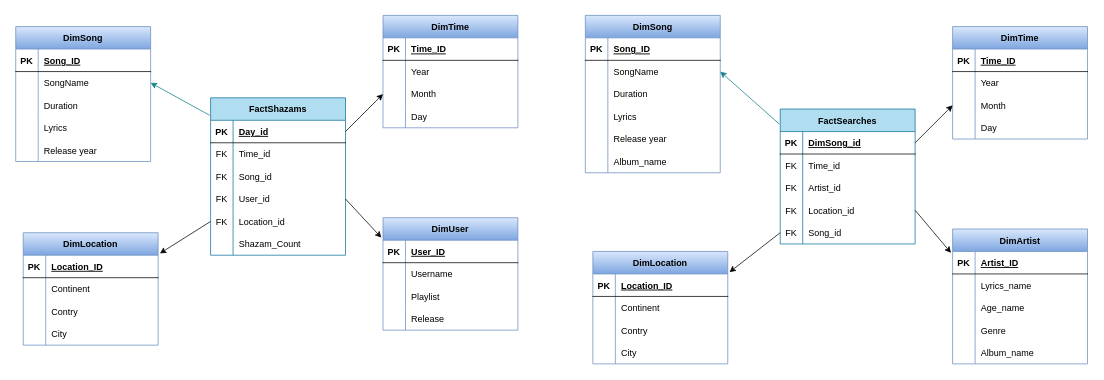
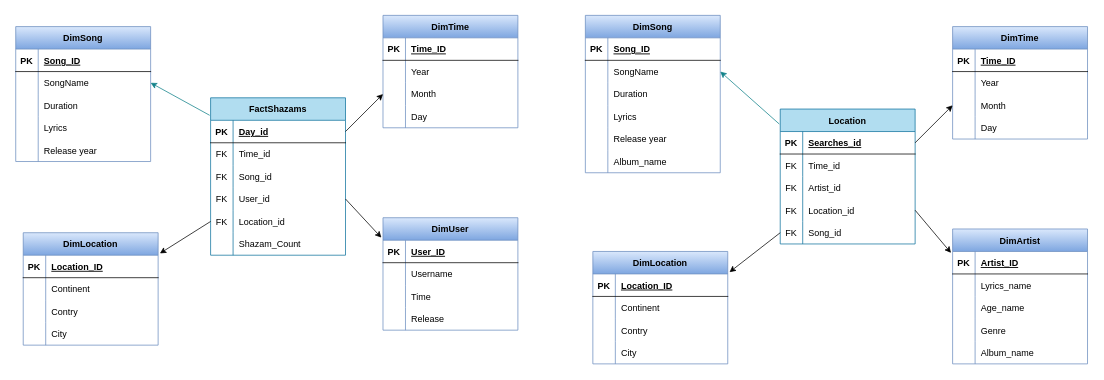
node "FactSearches": label "FactSearches" -> "Location"
node "DimSong_id": label "DimSong_id" -> "Searches_id"
node "Playlist": label "Playlist" -> "Time"
